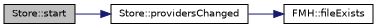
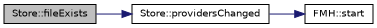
node "Store::start": label "Store::start" -> "Store::fileExists"
node "FMH::fileExists": label "FMH::fileExists" -> "FMH::start"
